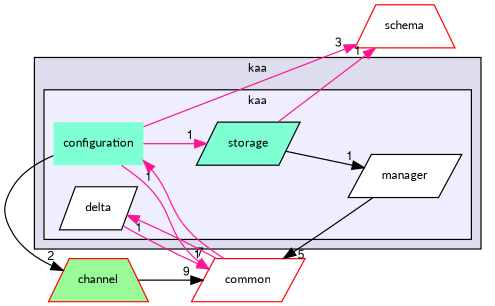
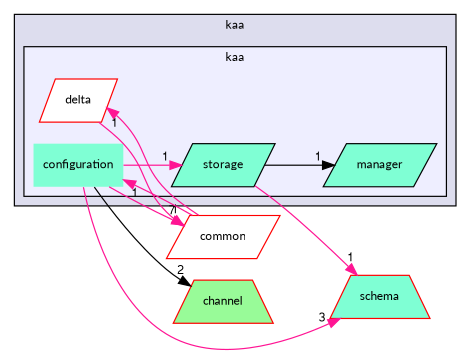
node "schema": fillcolor white -> aquamarine
node "manager": fillcolor white -> aquamarine
node "delta": color black -> red
edge "manager" -> "common": removed
edge "channel" -> "common": removed
